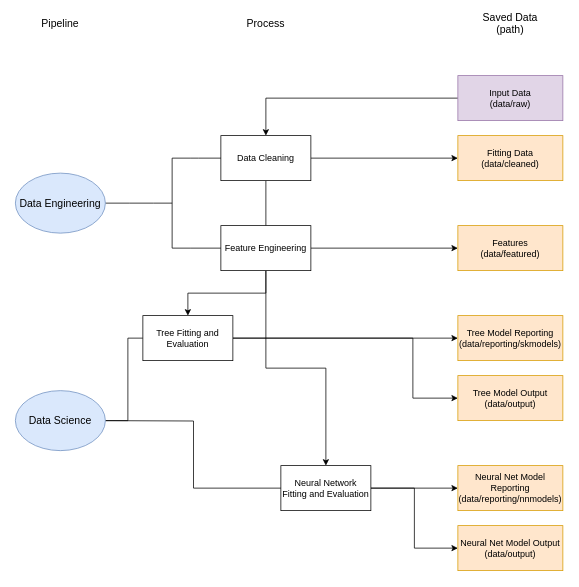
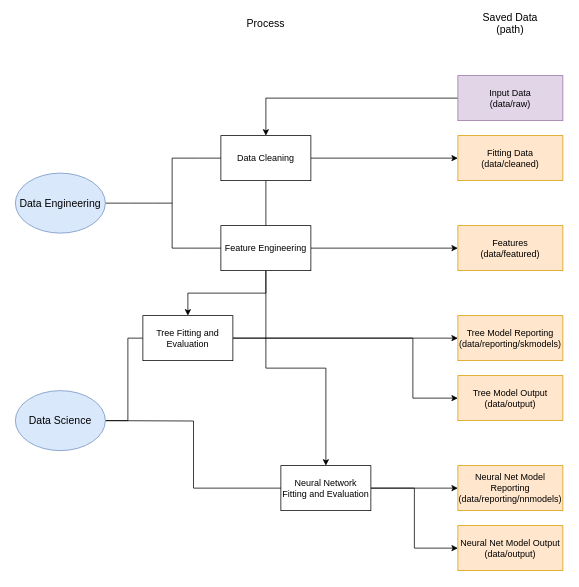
node "Pipeline": removed
